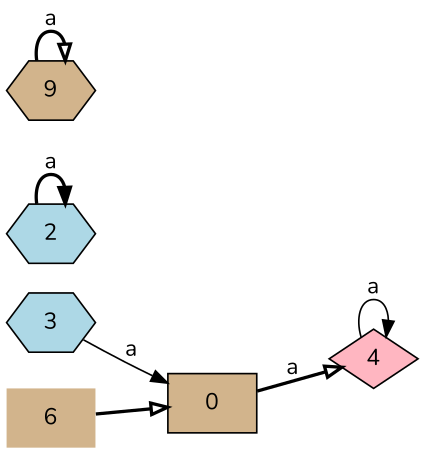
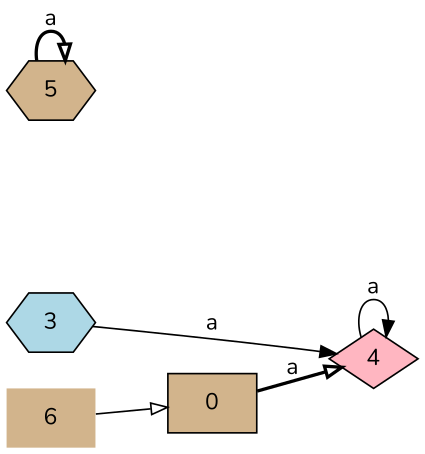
node "9": label "9" -> "5"
node "2": removed
edge "3" -> "0": now "3" -> "4"
edge "6" -> "0": style bold -> solid
